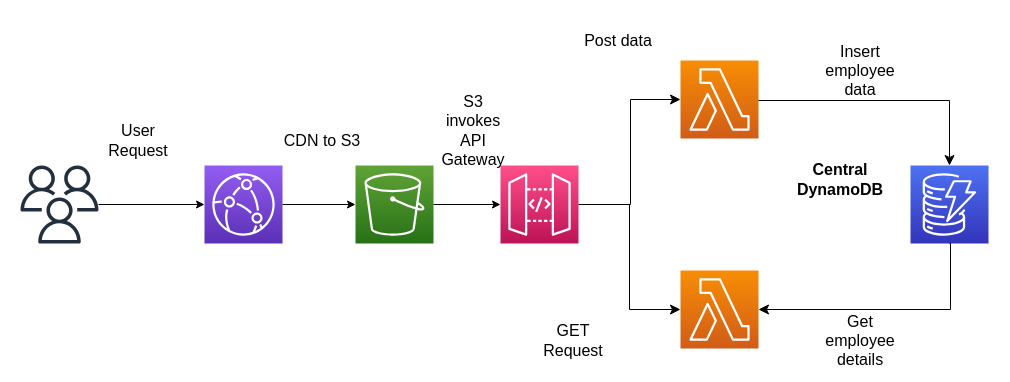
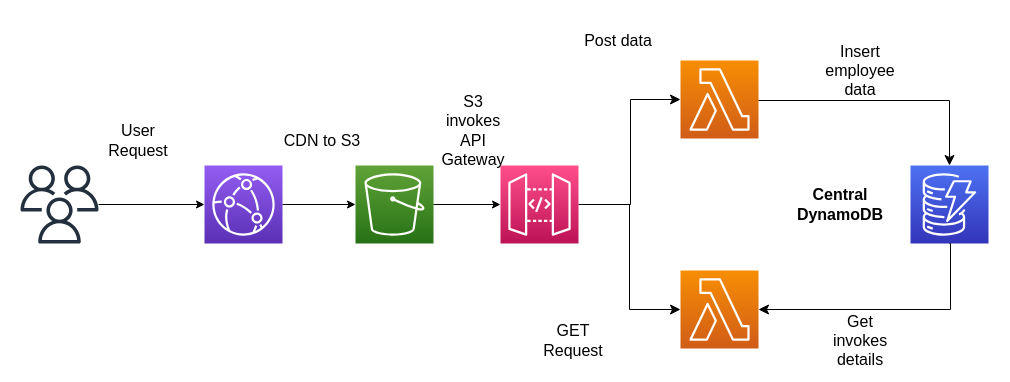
node "Central DynamoDB": moved (841, 180) -> (841, 205)
node "Get employee details": label "Get employee details" -> "Get invokes details"
